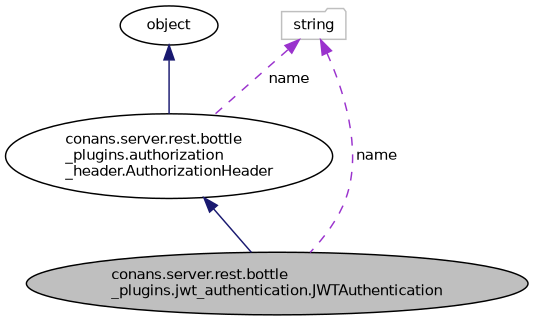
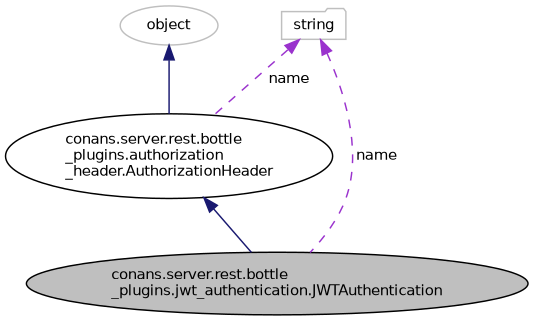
node "object": color black -> grey75
